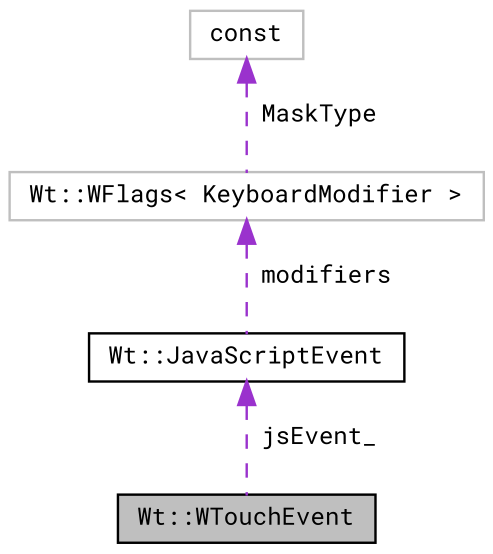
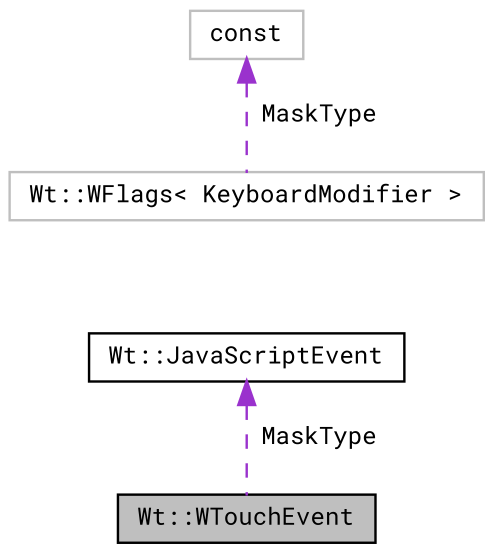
edge "Wt::JavaScriptEvent" -> "Wt::WFlags< KeyboardModifier >": removed, label "modifiers"
edge "Wt::WTouchEvent" -> "Wt::JavaScriptEvent": label " jsEvent_" -> " MaskType"
